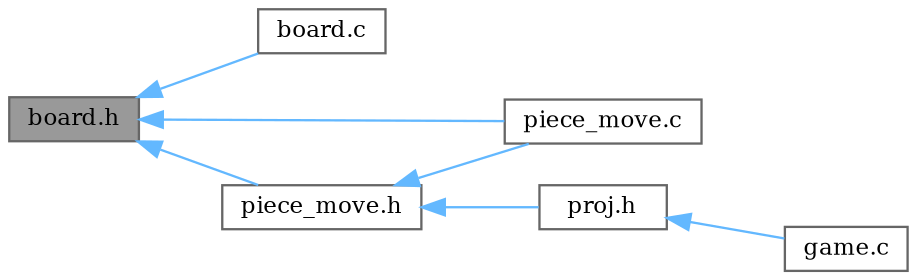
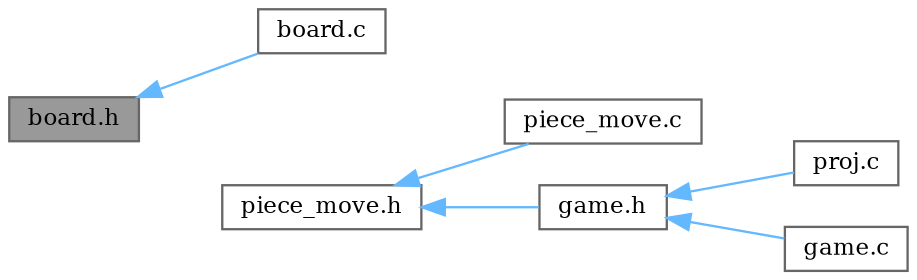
edge "piece_move.c" -> "board.h": removed
node "proj.c": added
edge "piece_move.h" -> "board.h": removed
node "proj.h": label "proj.h" -> "game.h"
